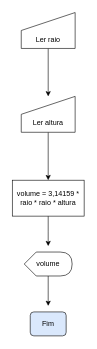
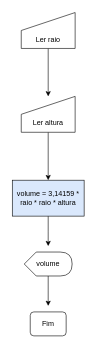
node "volume = 3,14159 * raio * raio * altura": fillcolor #ffffff -> #dae8fc
node "Fim": fillcolor #dae8fc -> #ffffff
